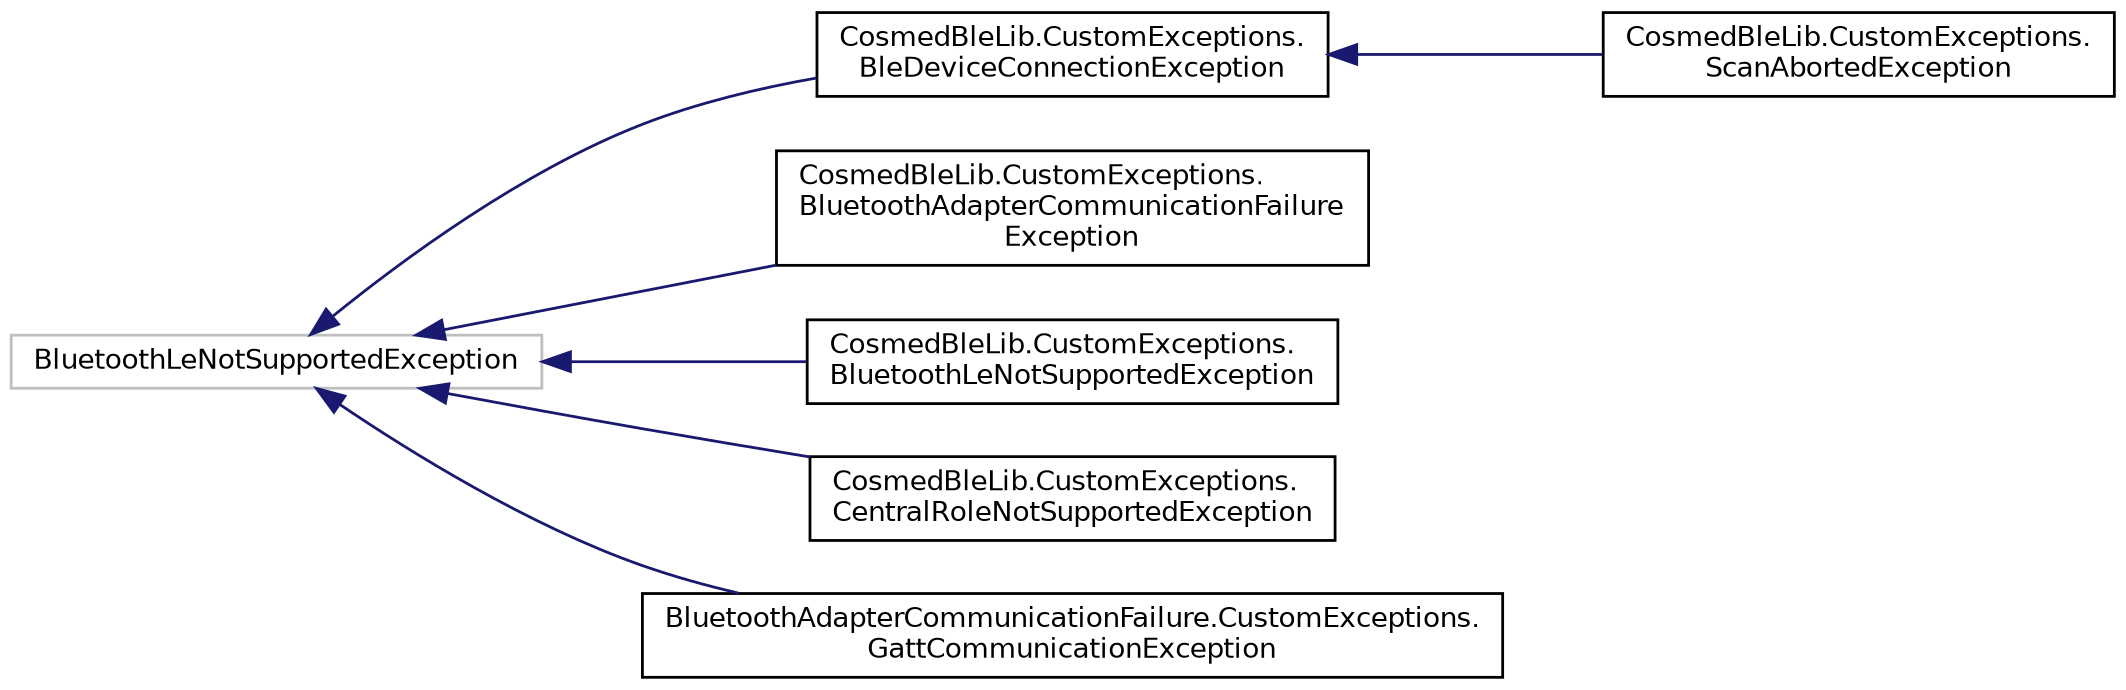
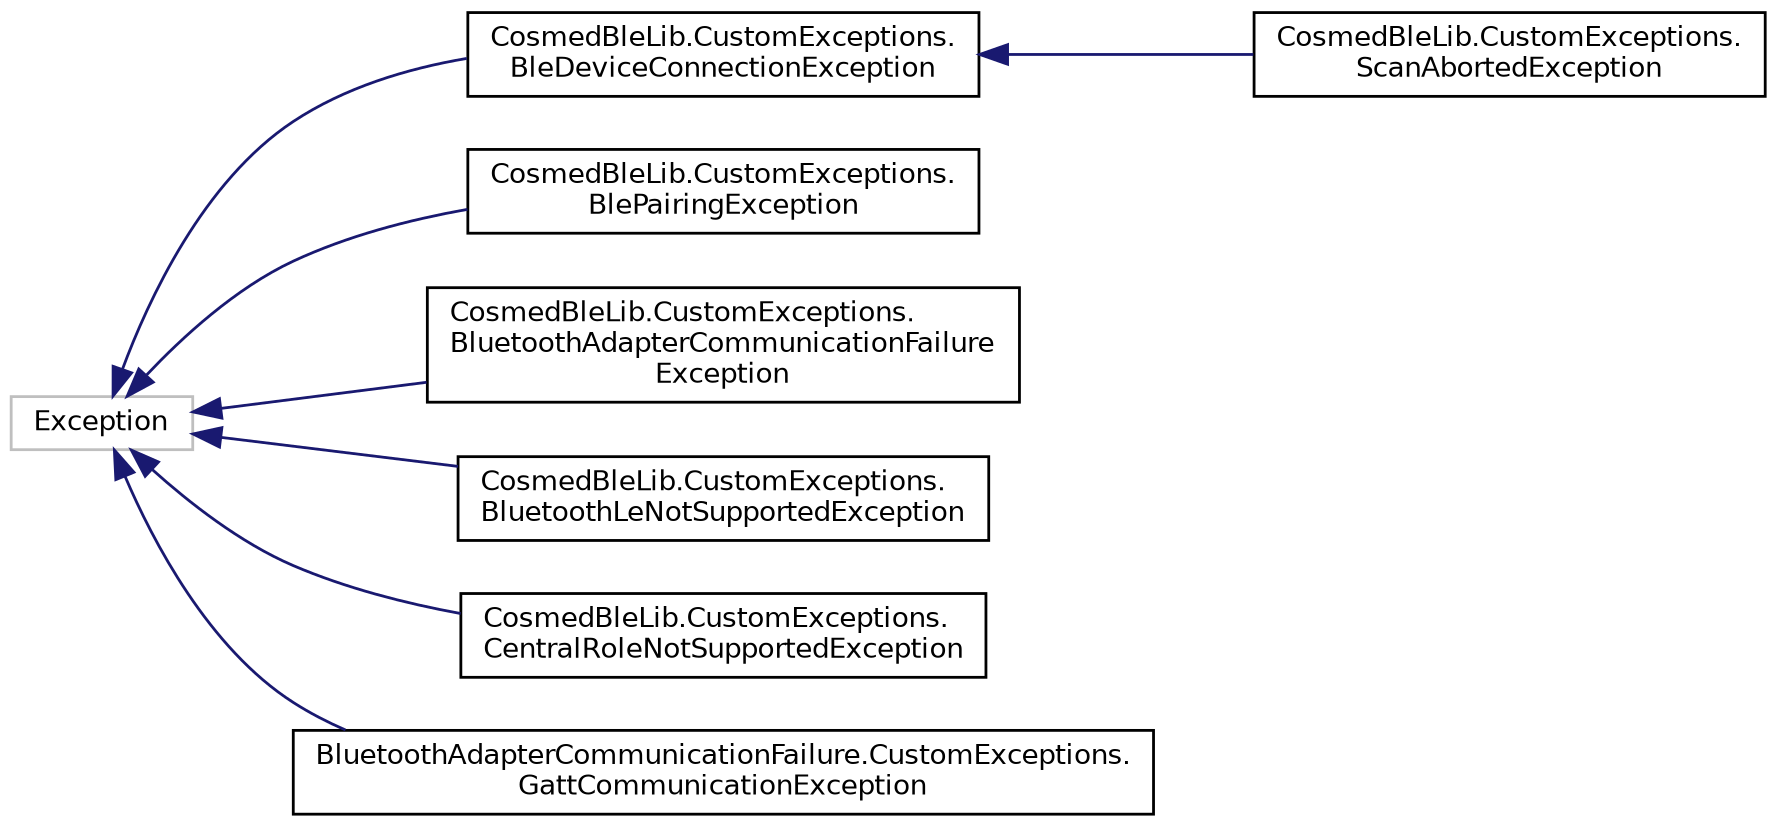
node "CosmedBleLib.CustomExceptions. BlePairingException": added
node "BluetoothLeNotSupportedException": label "BluetoothLeNotSupportedException" -> "Exception"
